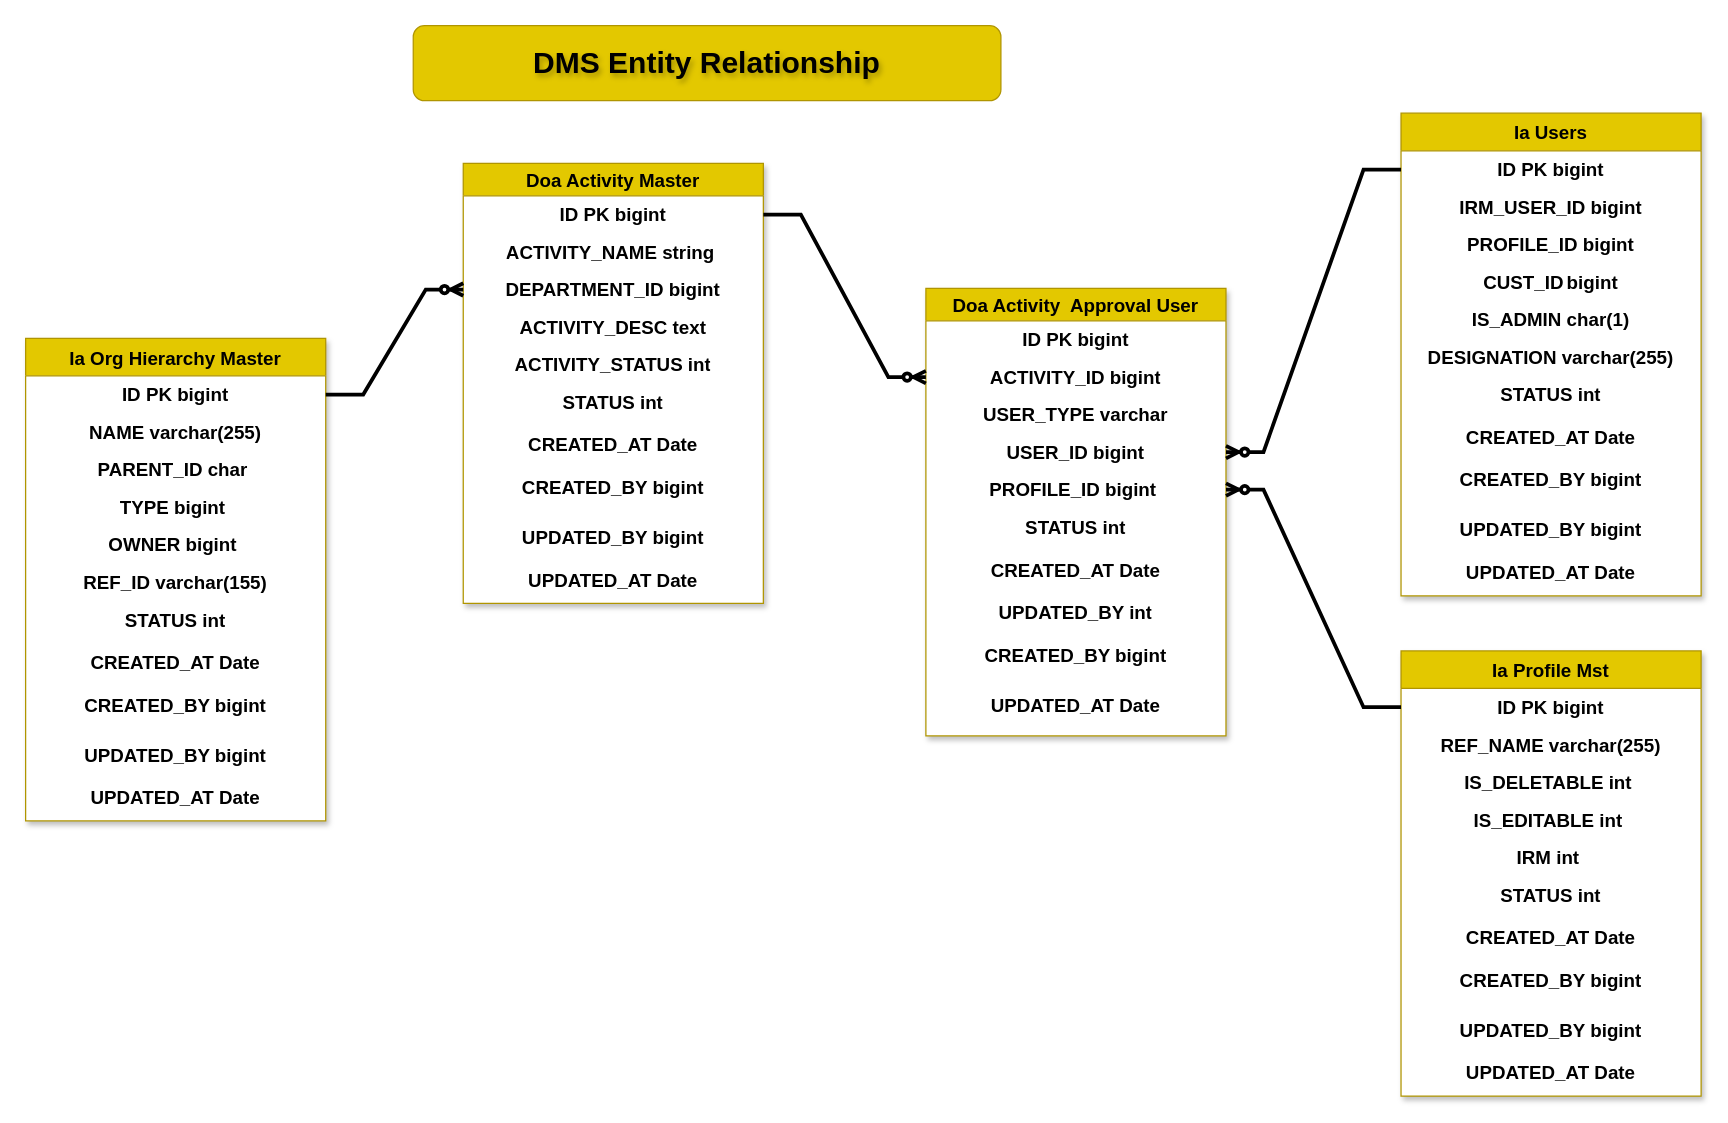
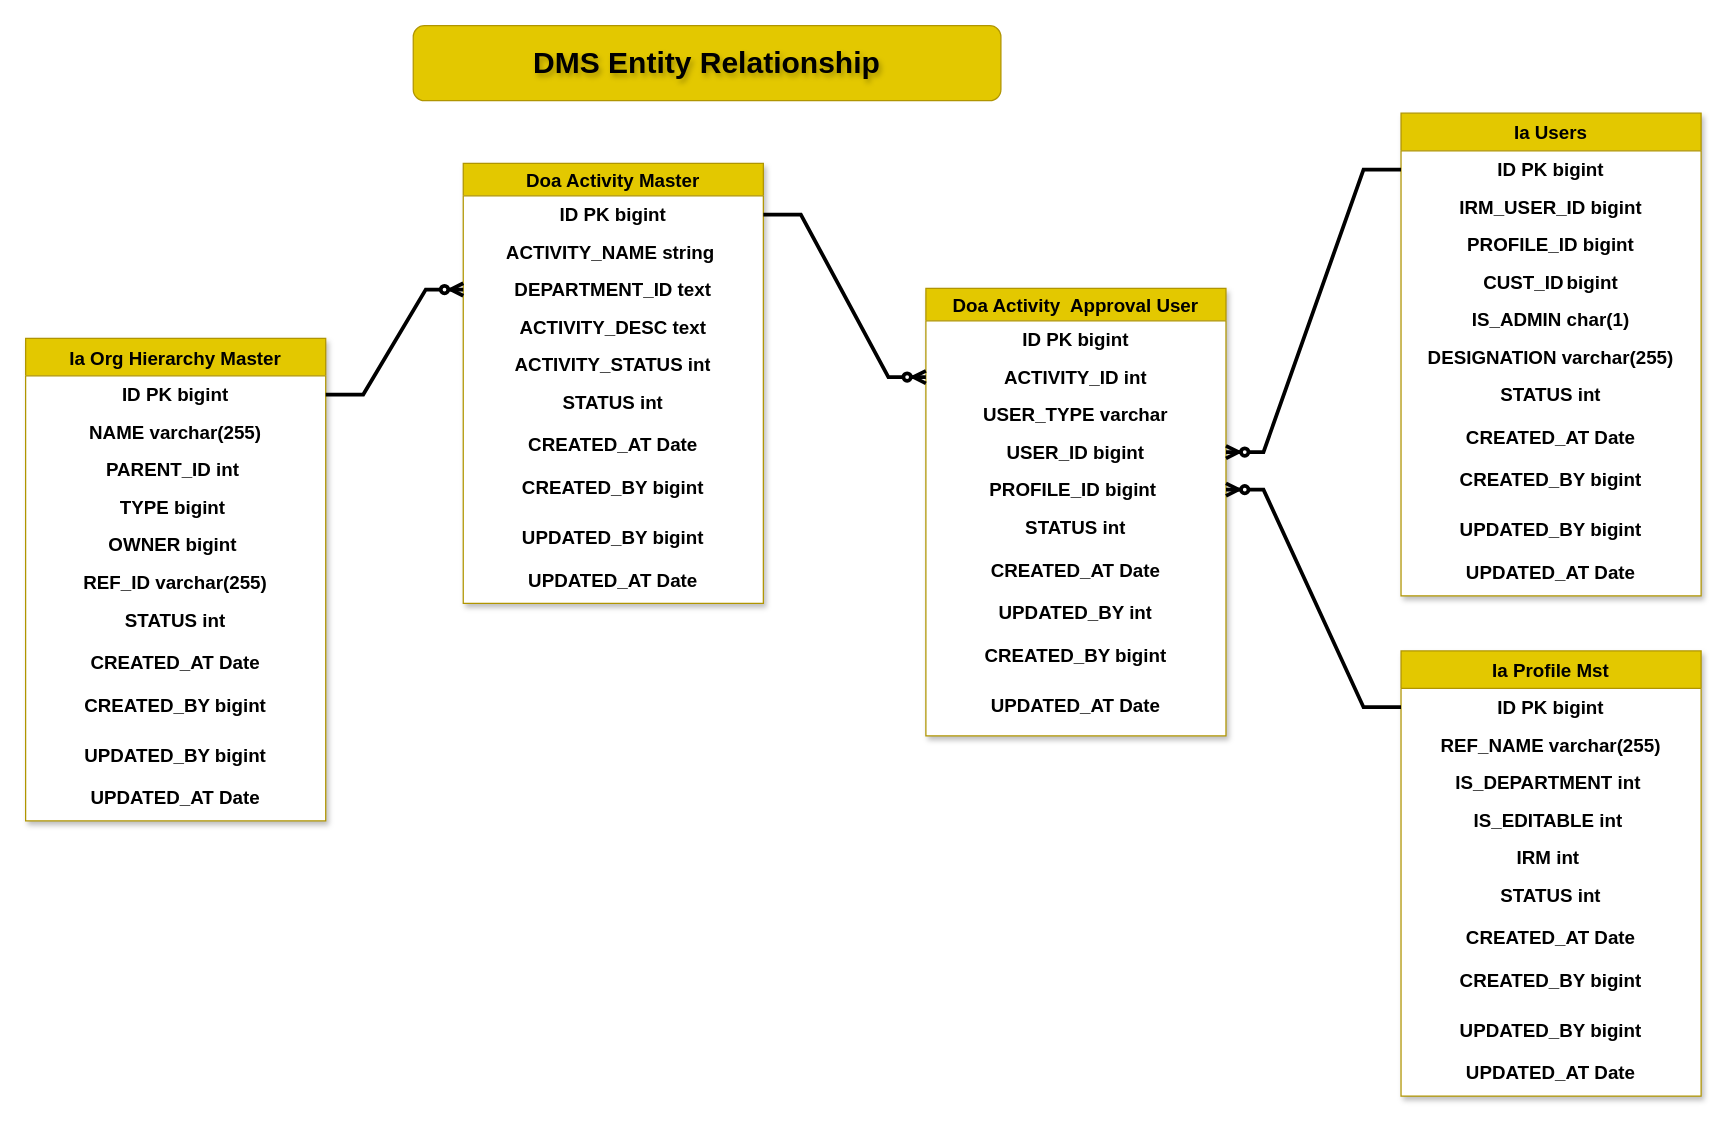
node "DEPARTMENT_ID bigint": label "DEPARTMENT_ID bigint" -> "DEPARTMENT_ID text"
node "ACTIVITY_ID bigint": label "ACTIVITY_ID bigint" -> "ACTIVITY_ID int"
node "PARENT_ID char": label "PARENT_ID char" -> "PARENT_ID int"
node "REF_ID varchar(155)": label "REF_ID varchar(155)" -> "REF_ID varchar(255)"
node "IS_DELETABLE int": label "IS_DELETABLE int" -> "IS_DEPARTMENT int"
